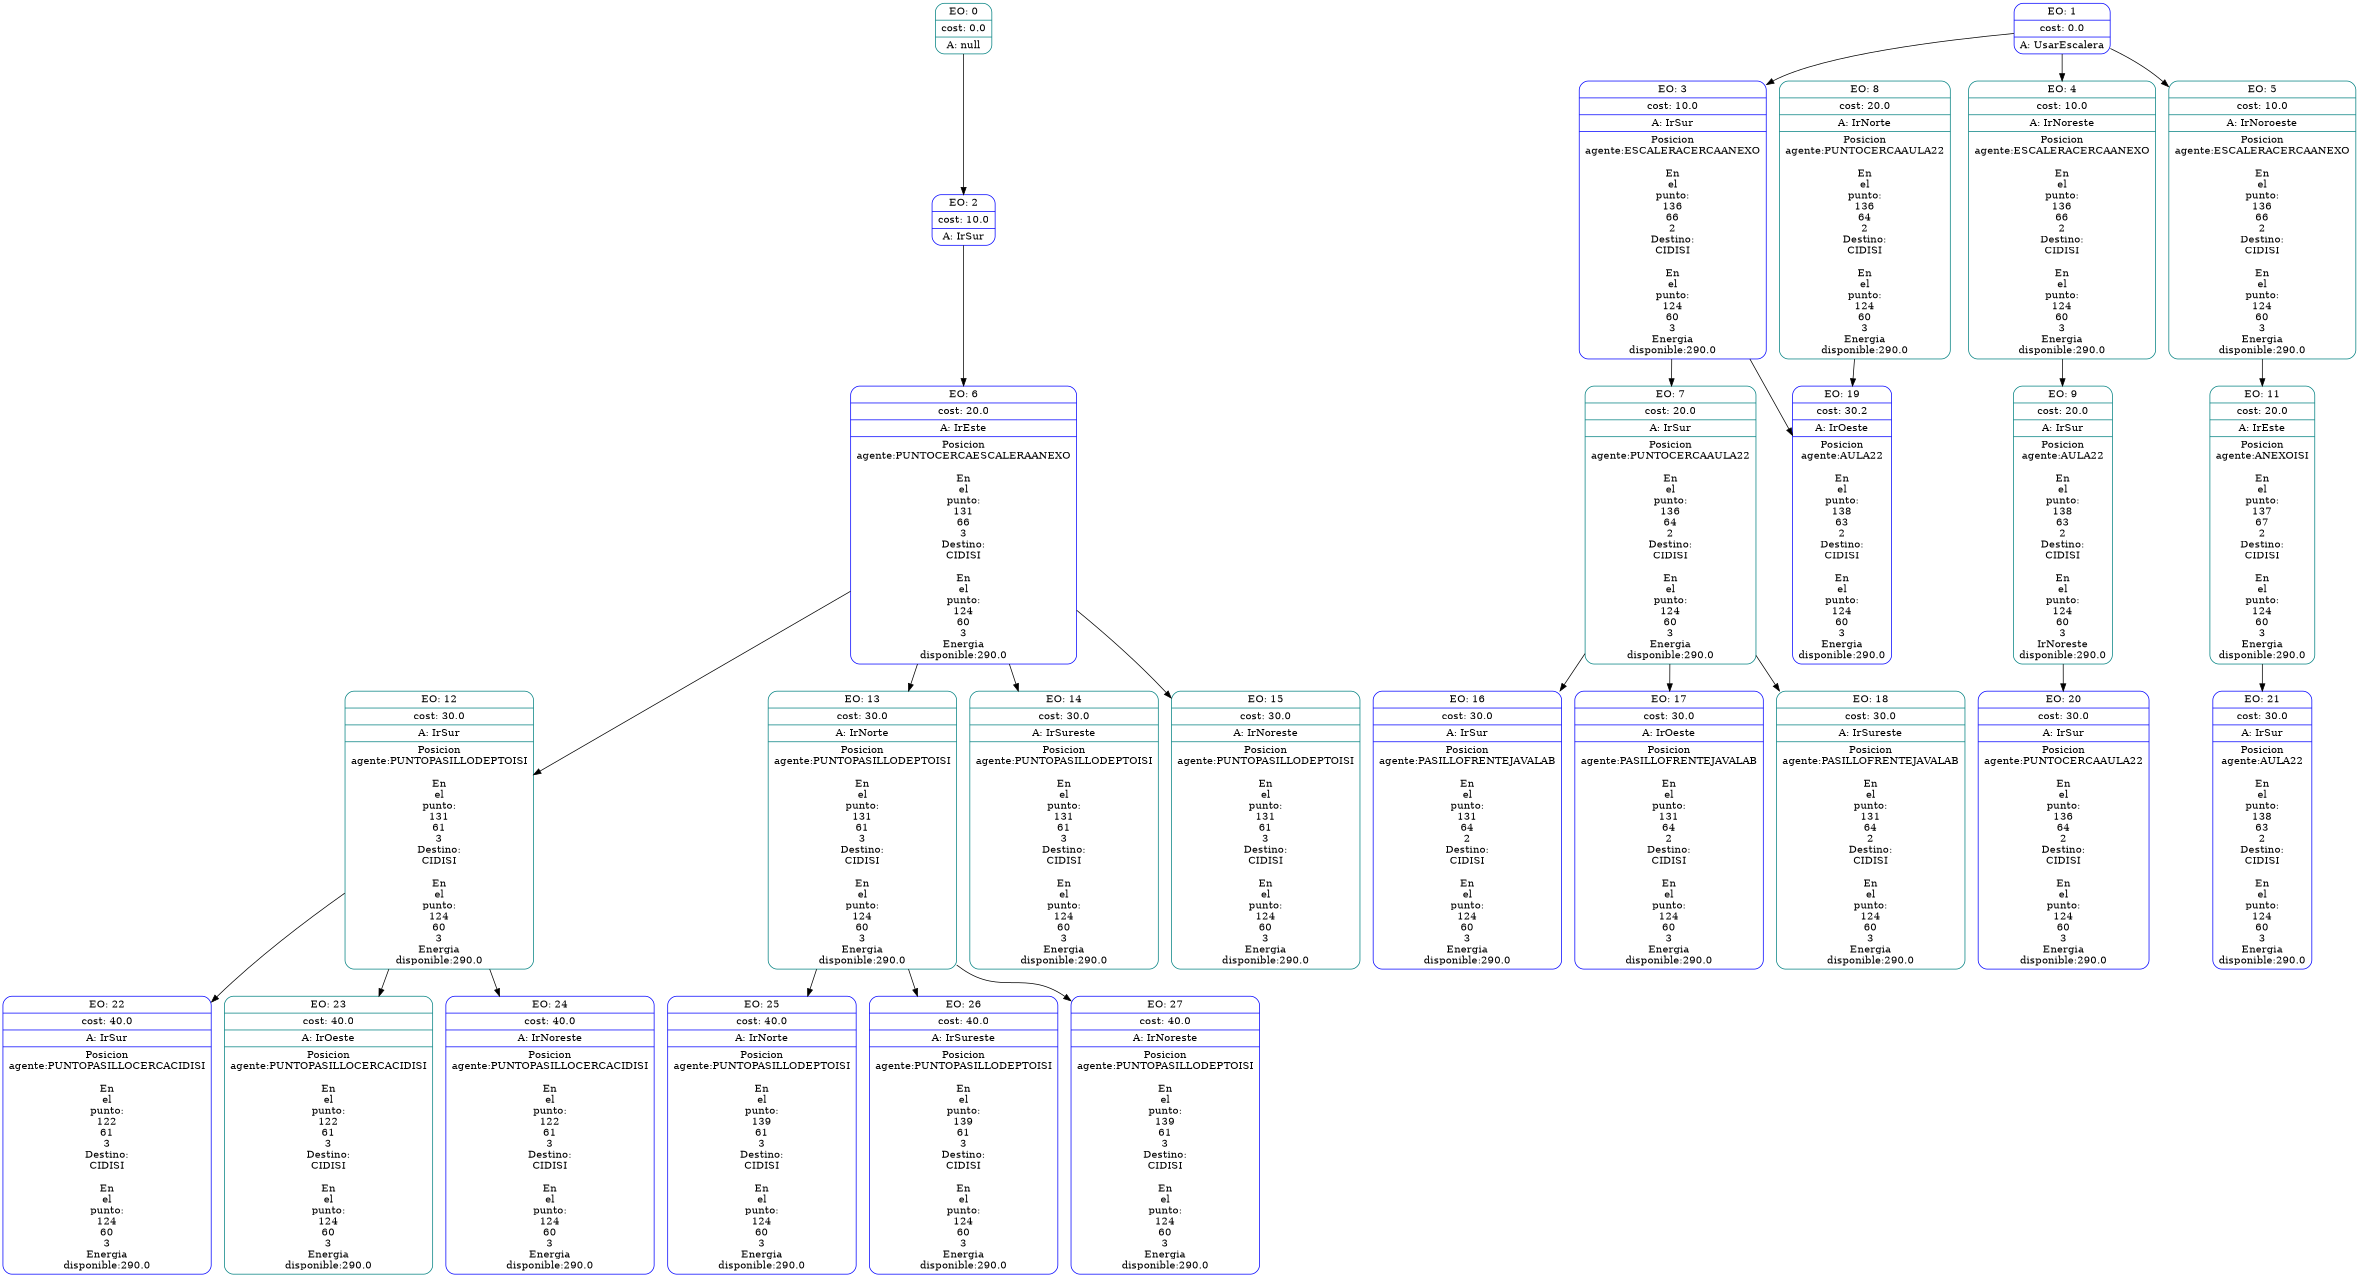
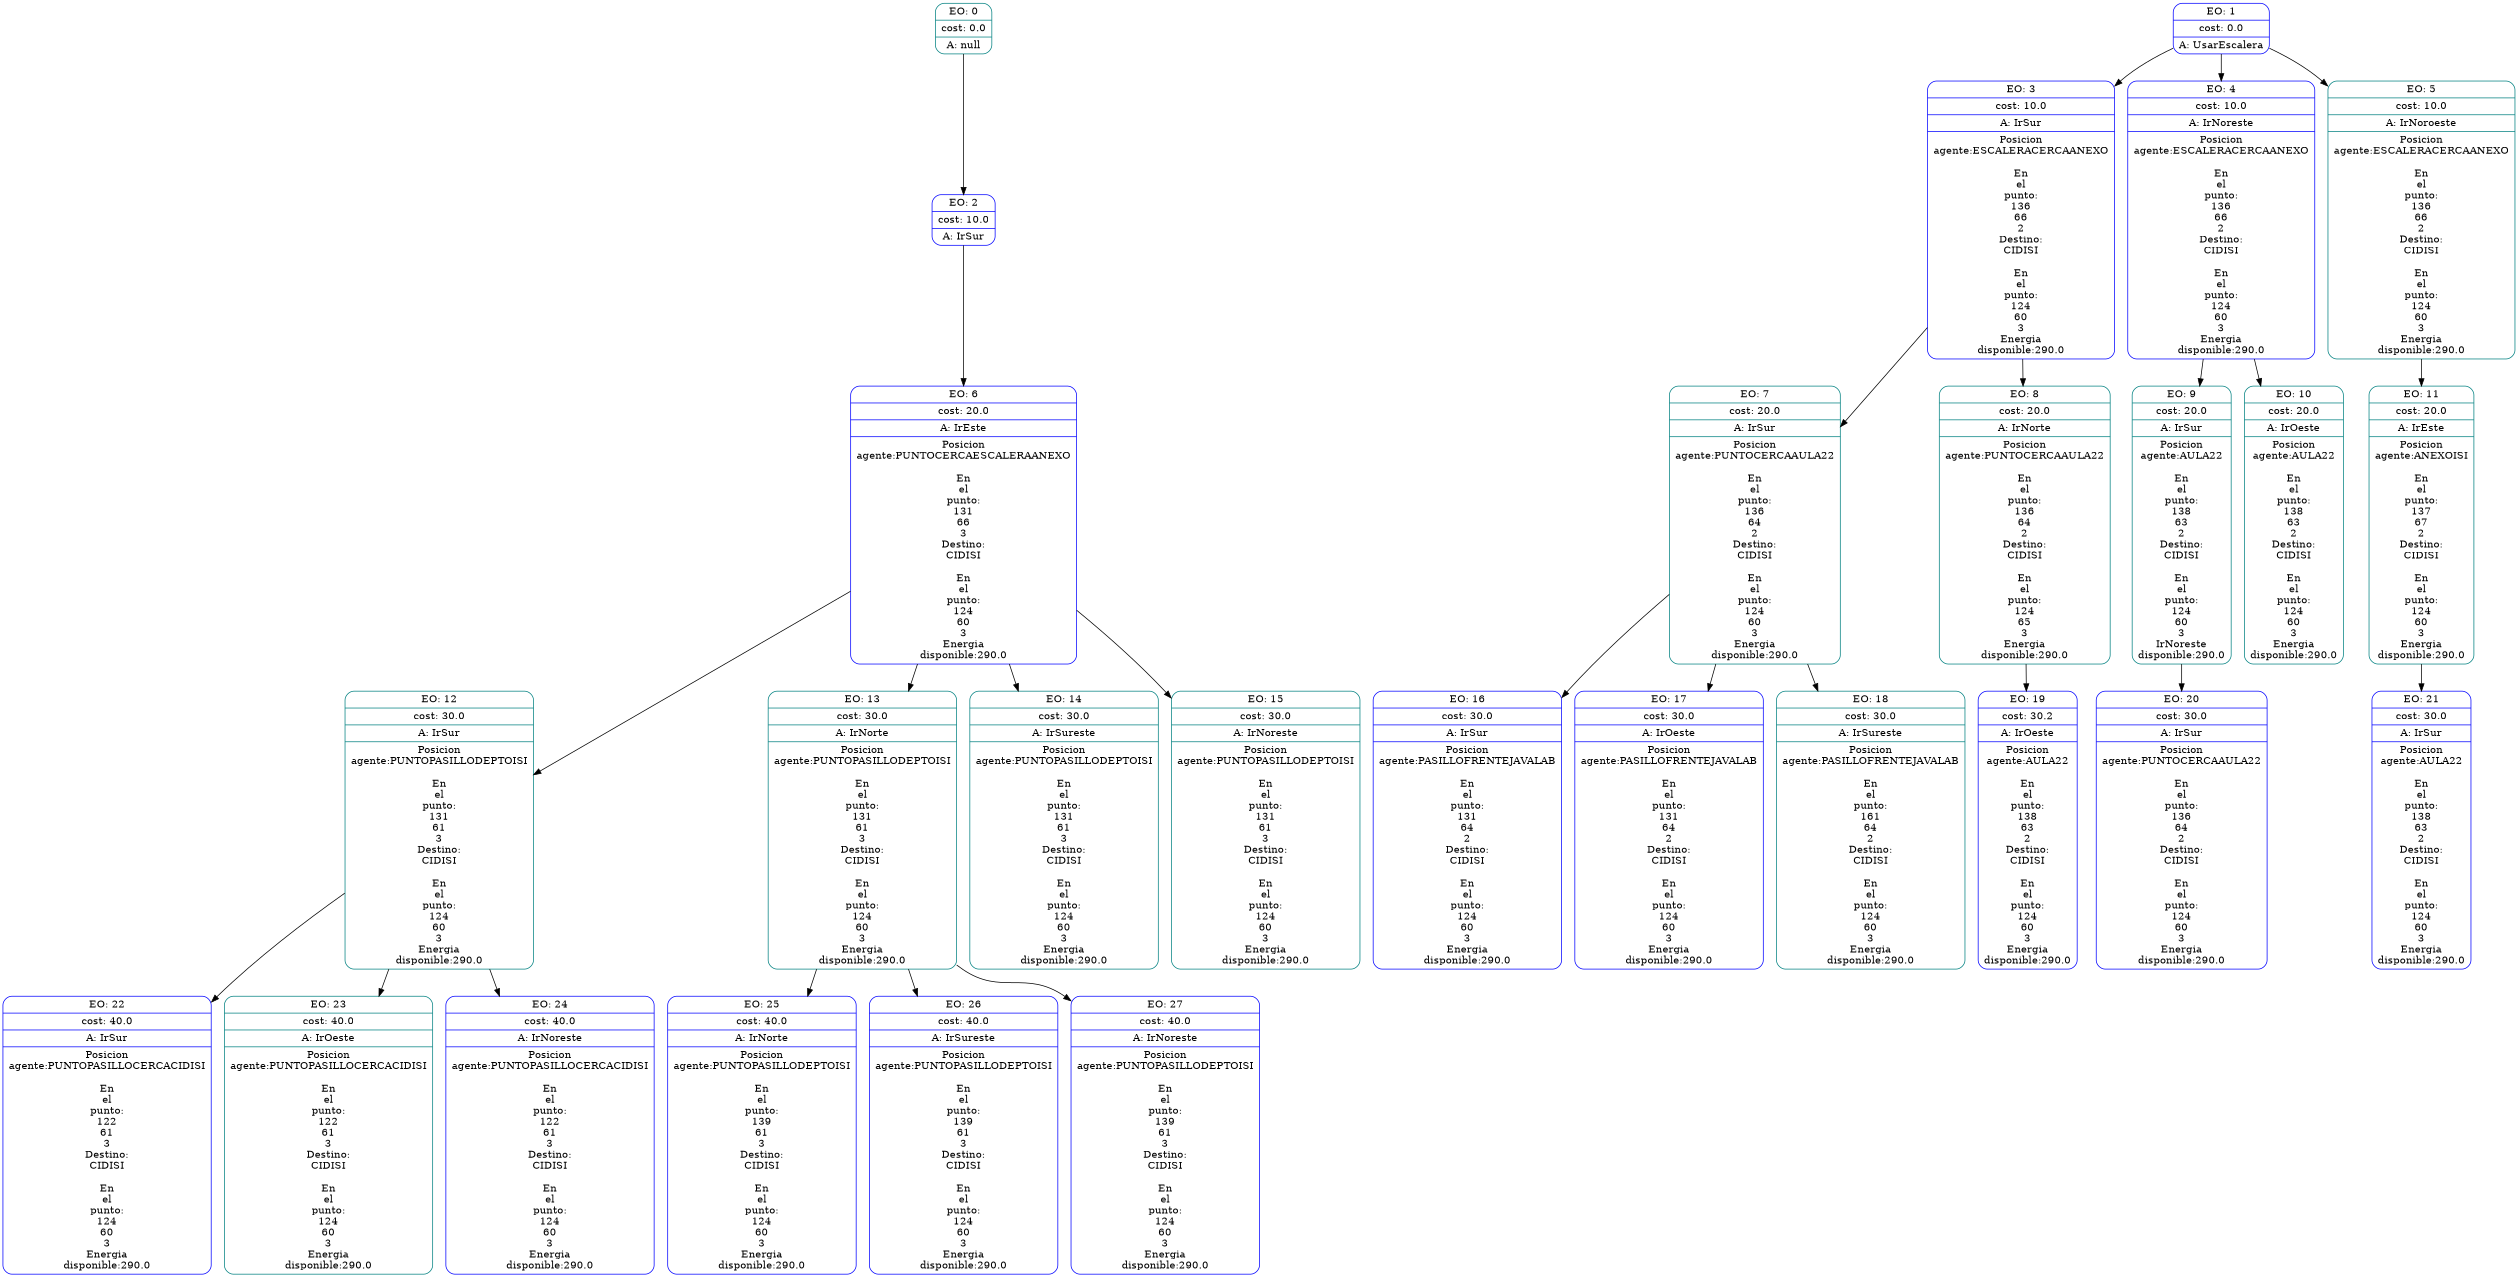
node "EO: 4": color teal -> blue
node "EO: 8": text "60" -> "65"
edge "EO: 3" -> "EO: 19": now "EO: 3" -> "EO: 8"
node "EO: 10": added
node "EO: 18": text "131" -> "161"
